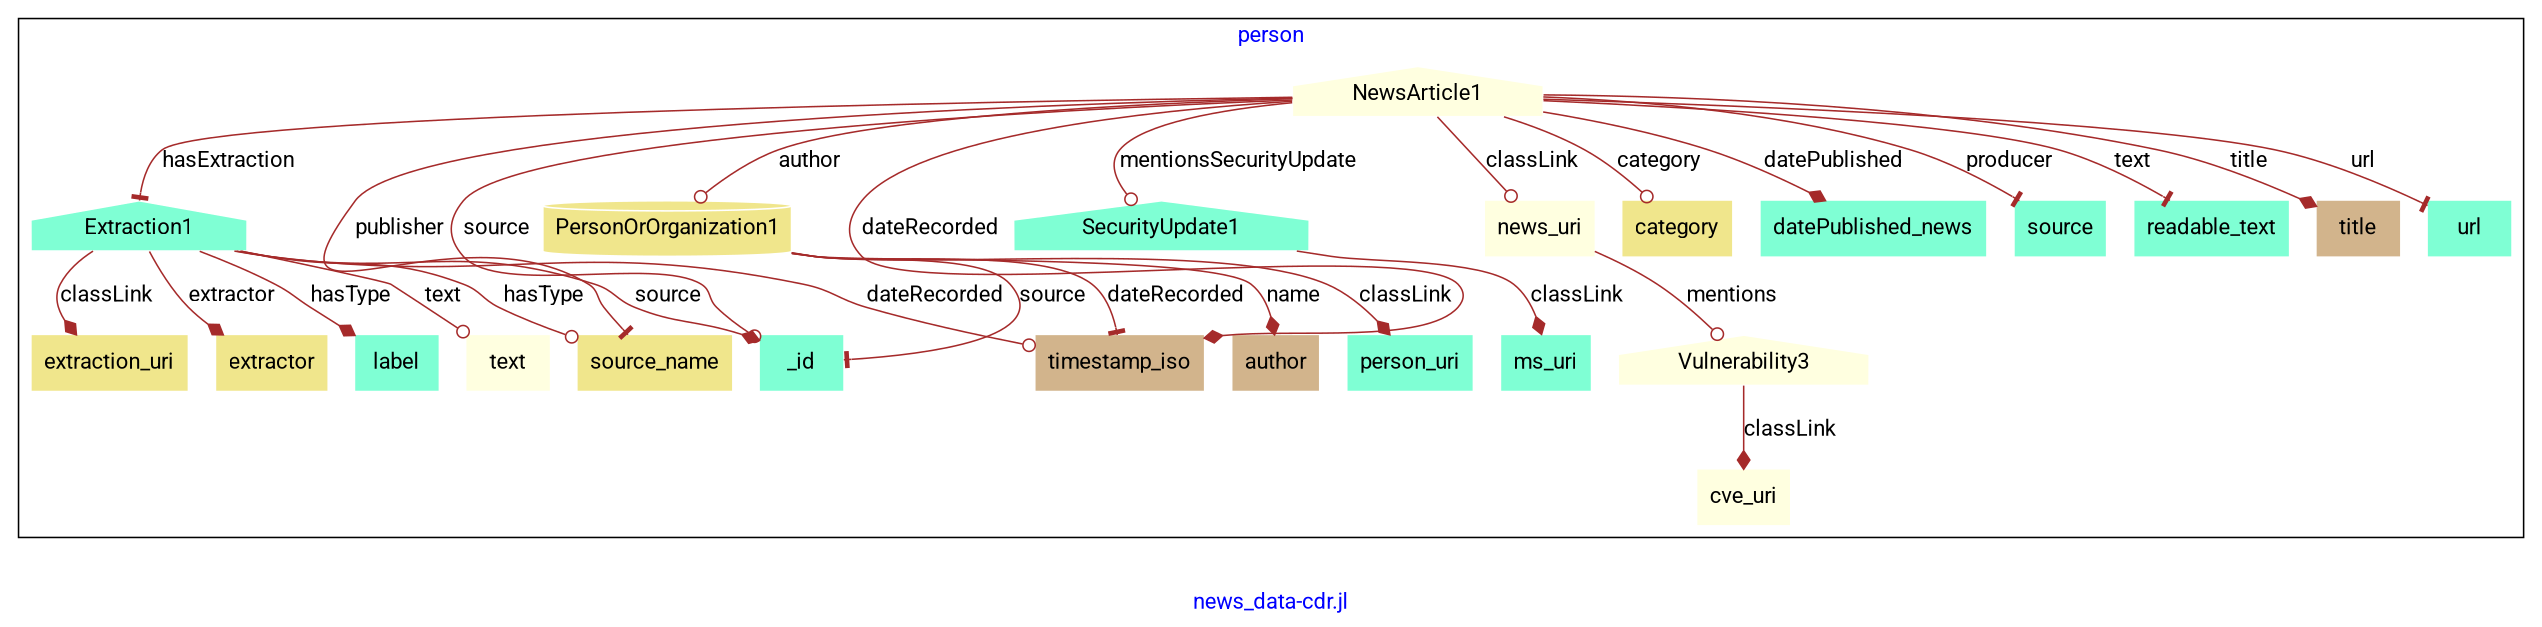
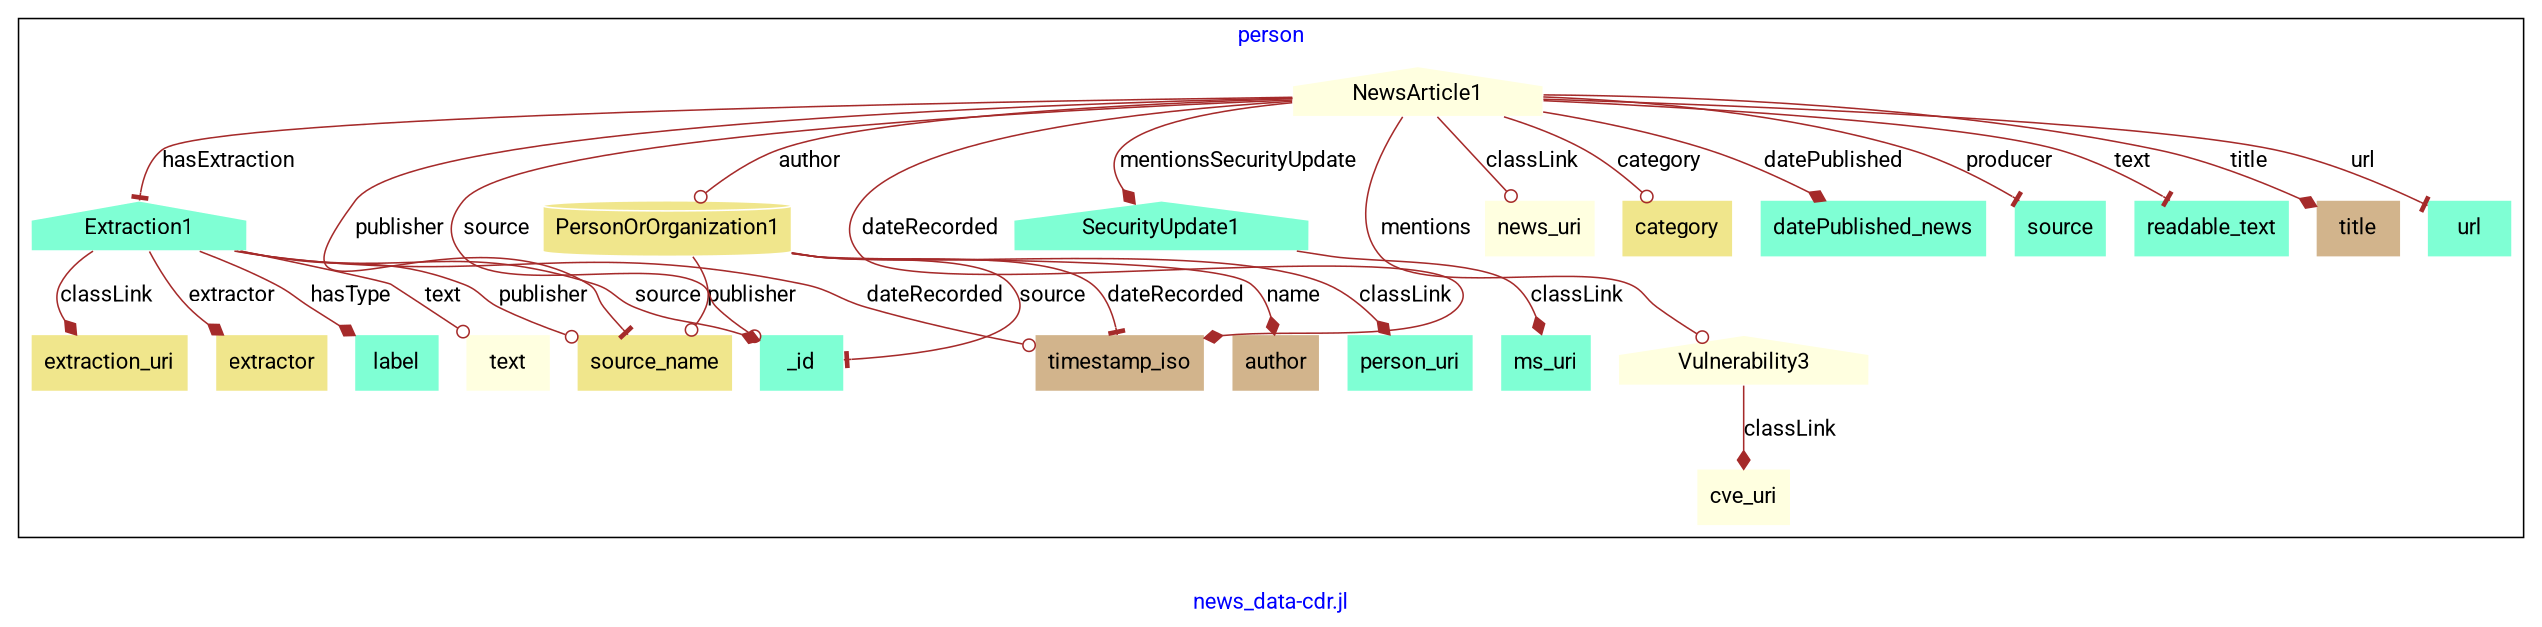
edge "NewsArticle1" -> "SecurityUpdate1": arrowhead odot -> diamond
edge "news_uri" -> "Vulnerability3": now "NewsArticle1" -> "Vulnerability3"
edge "Extraction1" -> "source_name": label "hasType" -> "publisher"
edge "PersonOrOrganization1" -> "source_name": added, label "publisher"
